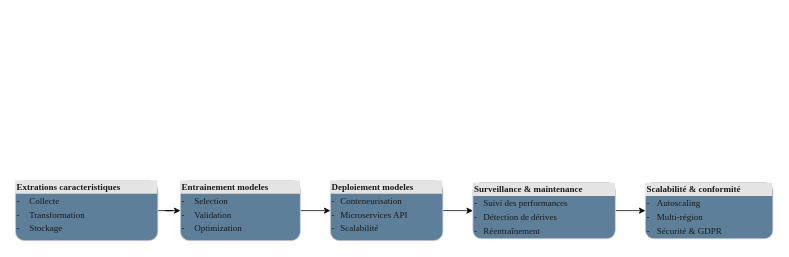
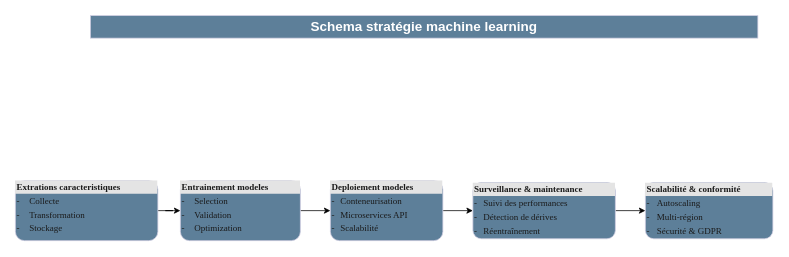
node "Schema stratégie machine learning": added
